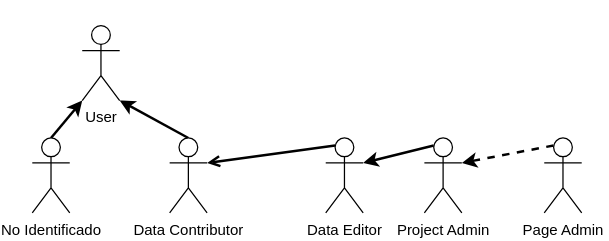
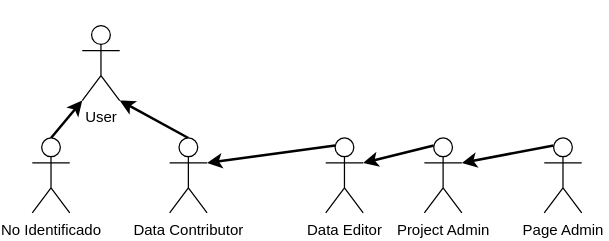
edge "Page Admin" -> "Project Admin": style dashed -> solid
edge "Data Editor" -> "Data Contributor": arrowhead open -> classic
